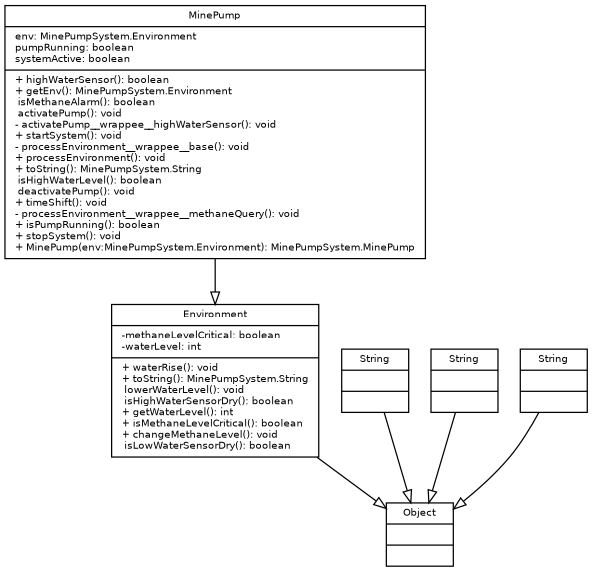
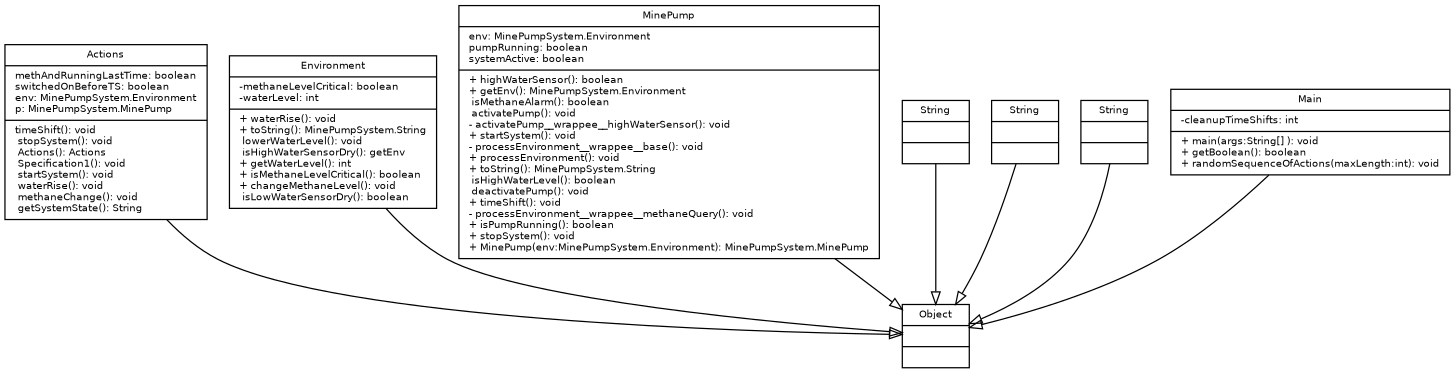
node "Actions": added
node "Main": added
edge "MinePump" -> "Environment": now "MinePump" -> "Object"
node "Environment": text "isHighWaterSensorDry(): boolean" -> "isHighWaterSensorDry(): getEnv"
